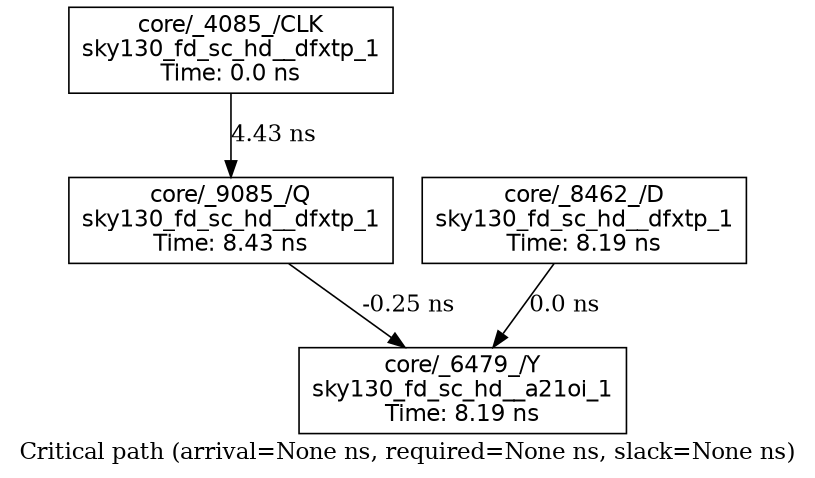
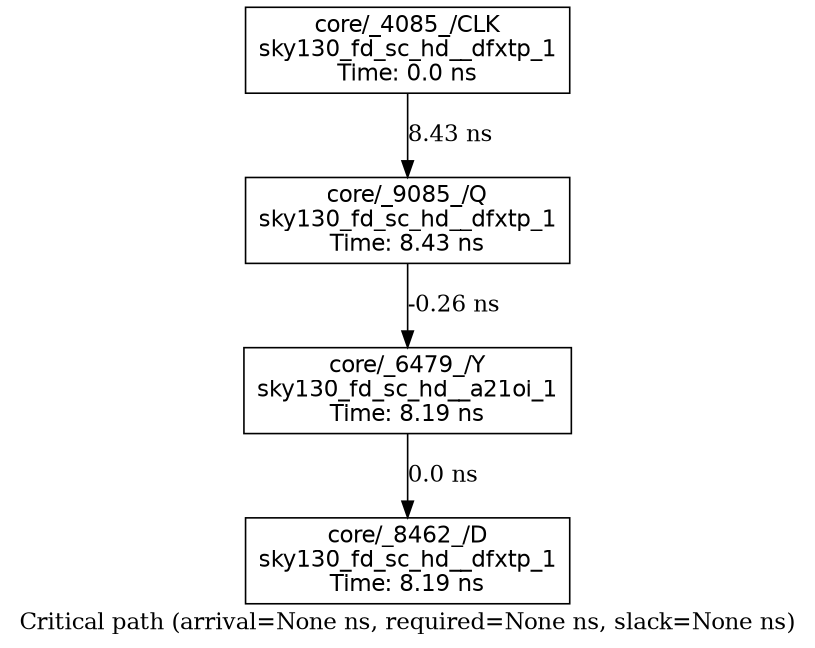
edge "core/_4085_/CLK sky130_fd_sc_hd__dfxtp_1 Time: 0.0 ns" -> "core/_9085_/Q sky130_fd_sc_hd__dfxtp_1 Time: 8.43 ns": label "4.43 ns" -> "8.43 ns"
edge "core/_8462_/D sky130_fd_sc_hd__dfxtp_1 Time: 8.19 ns" -> "core/_6479_/Y sky130_fd_sc_hd__a21oi_1 Time: 8.19 ns": reversed
edge "core/_9085_/Q sky130_fd_sc_hd__dfxtp_1 Time: 8.43 ns" -> "core/_6479_/Y sky130_fd_sc_hd__a21oi_1 Time: 8.19 ns": label "-0.25 ns" -> "-0.26 ns"
